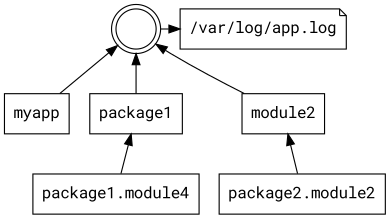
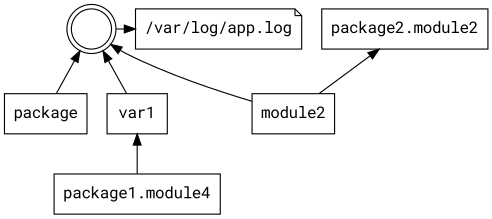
node "myapp": label "myapp" -> "package"
node "package1": label "package1" -> "var1"
edge "package2.module2" -> "module2": reversed
